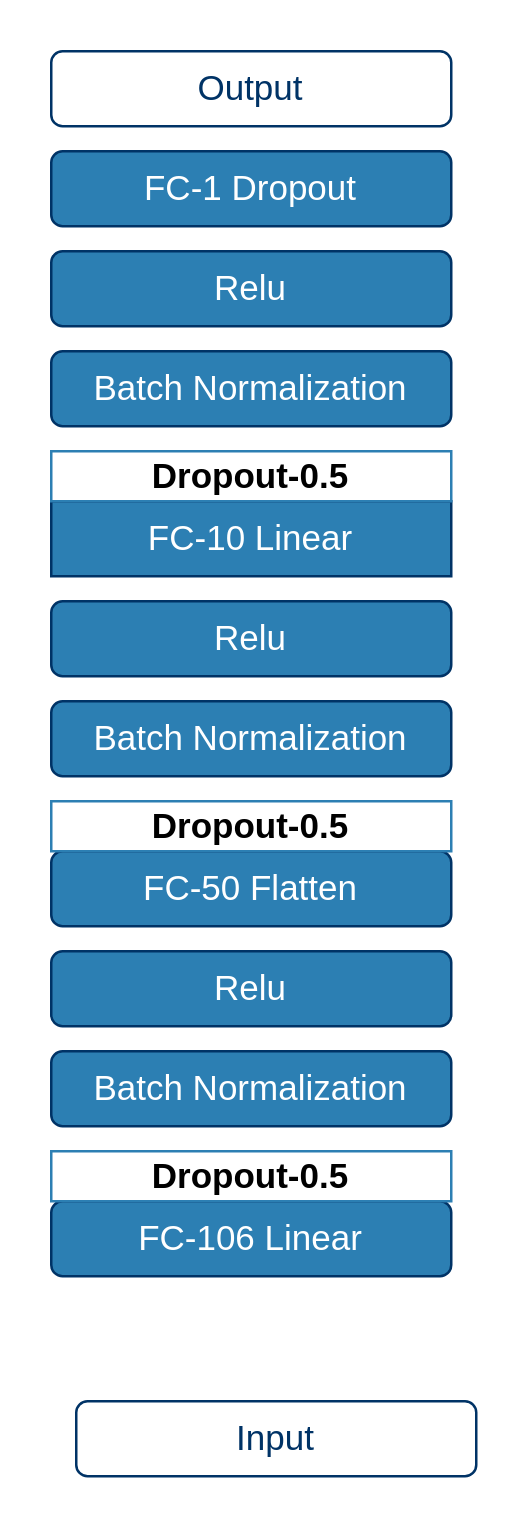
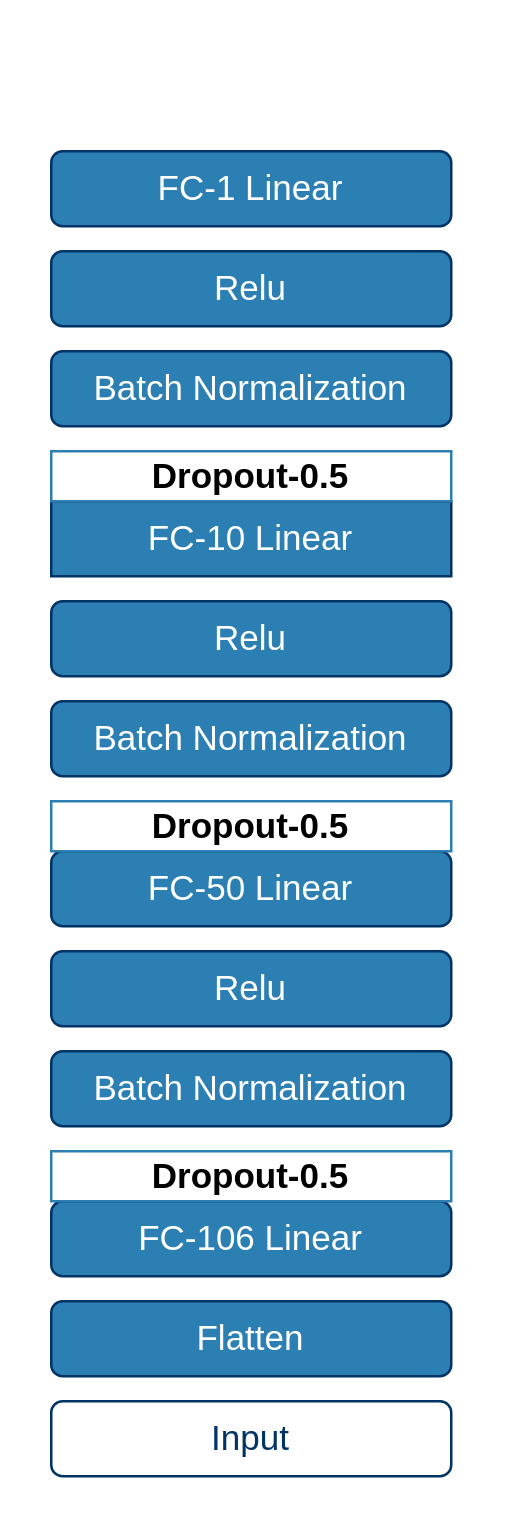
node "Output": removed
node "FC-1 Dropout": label "FC-1 Dropout" -> "FC-1 Linear"
node "FC-50 Flatten": label "FC-50 Flatten" -> "FC-50 Linear"
node "Flatten": added
node "Input": moved (276, 1439) -> (251, 1439)
